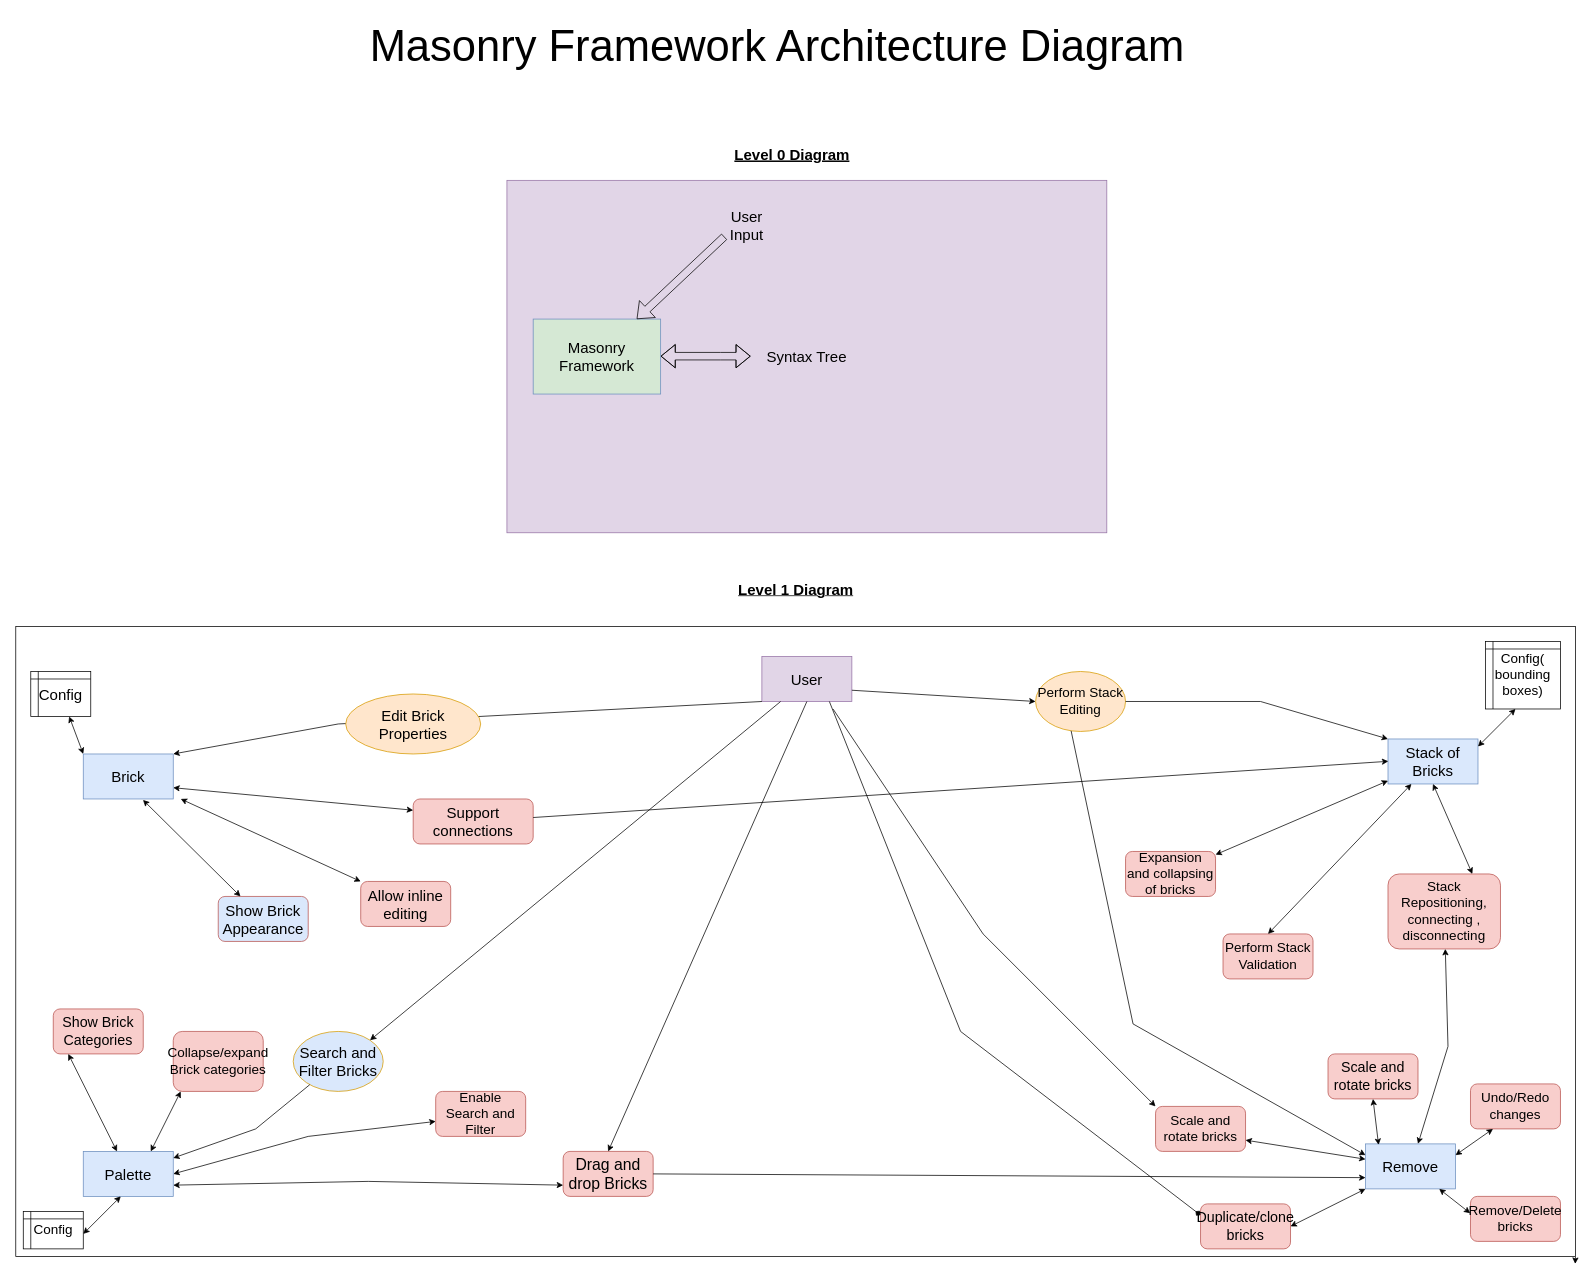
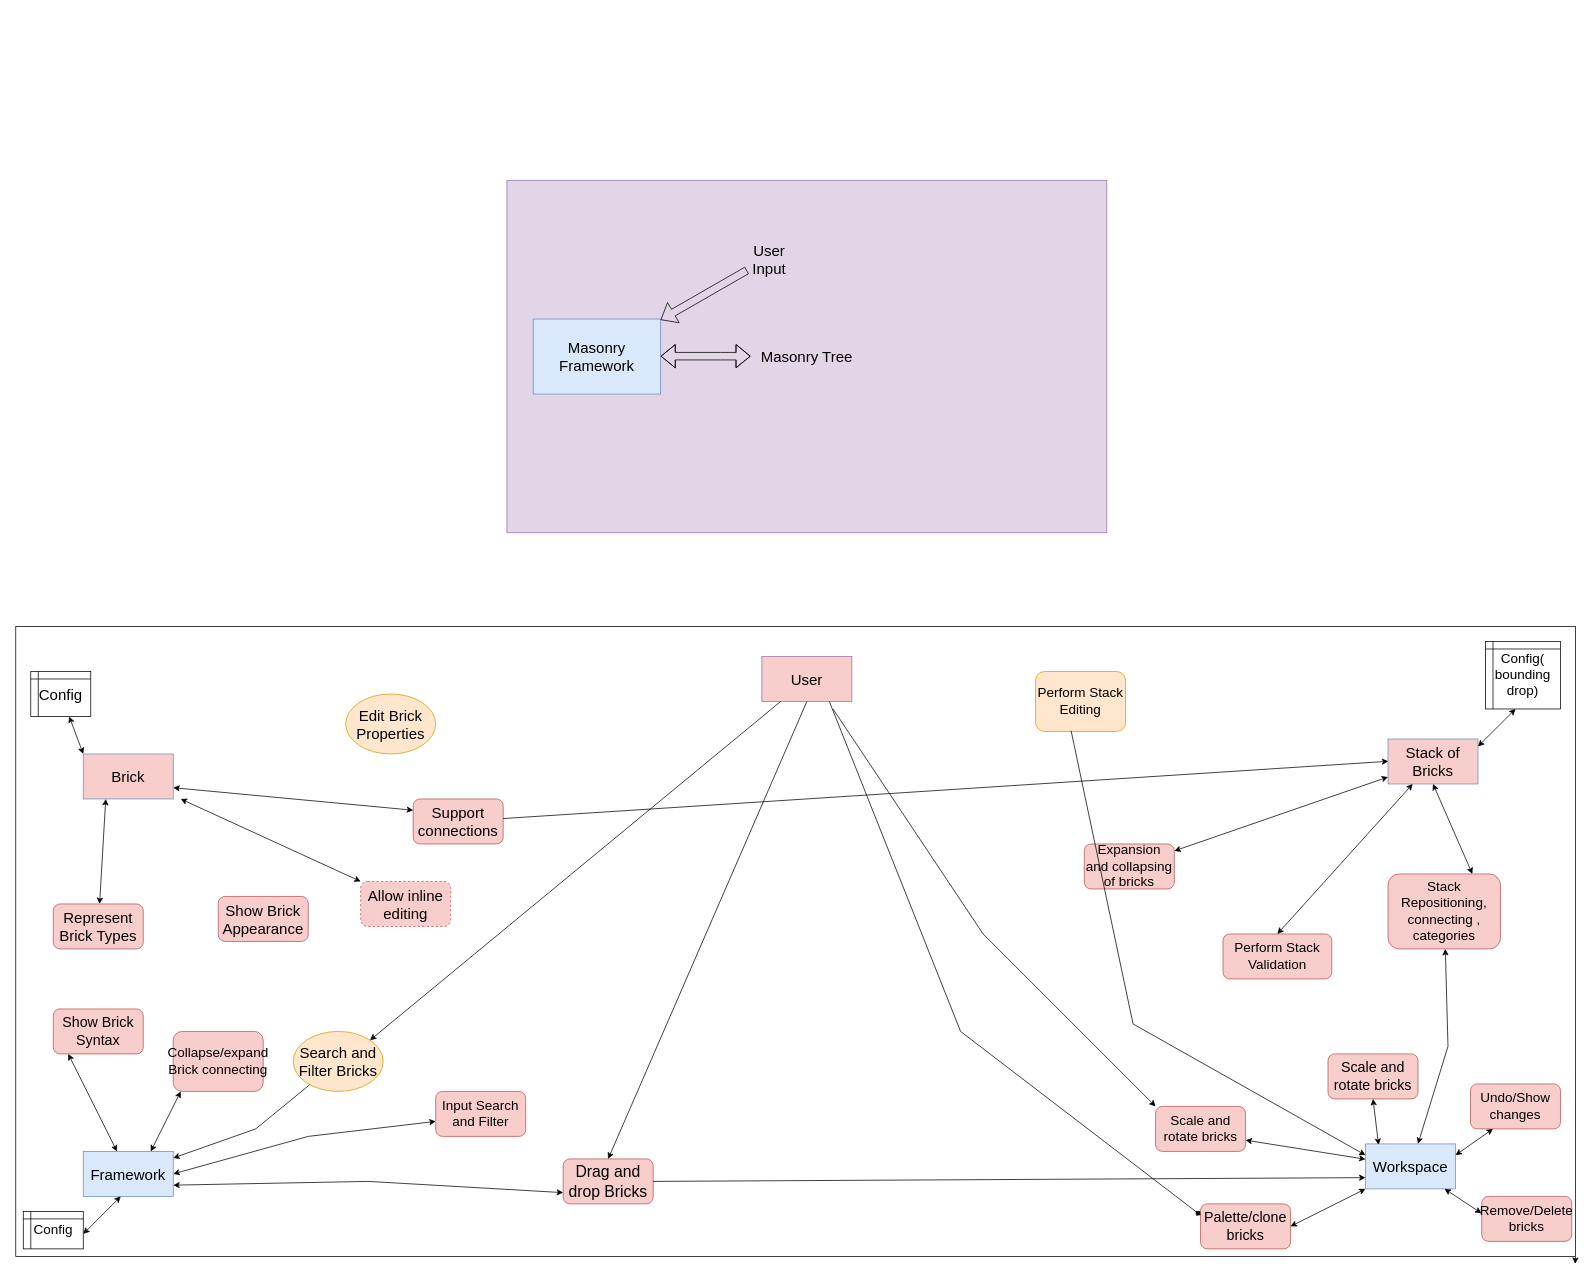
node "Masonry Framework Architecture Diagram": removed
node "Level 0 Diagram": removed
node "User Input": moved (747, 225) -> (769, 259)
node "Masonry Framework": fillcolor #d5e8d4 -> #dae8fc
node "Syntax Tree": label "Syntax Tree" -> "Masonry Tree"
node "Level 1 Diagram": removed
node "Config( bounding boxes)": label "Config( bounding boxes)" -> "Config( bounding drop)"
node "User": fillcolor #e1d5e7 -> #f8cecc
edge "User" -> "Perform Stack Editing": removed
node "Perform Stack Editing": shape ellipse -> rounded rectangle
edge "Perform Stack Editing" -> "Stack of Bricks": removed
edge "User" -> "Brick": removed, label "Text"
node "Edit Brick Properties": size 135x60 -> 90x60
node "Stack of Bricks": fillcolor #dae8fc -> #f8cecc
node "Brick": fillcolor #dae8fc -> #f8cecc
node "Support connections": size 120x45 -> 90x45
edge "Brick" -- "Represent Brick Types": added
node "Expansion and collapsing of bricks": moved (1170, 874) -> (1129, 867)
edge "Brick" -- "Show Brick Appearance": removed
node "Allow inline editing": style solid -> dashed
node "Stack Repositioning, connecting , disconnecting": label "Stack Repositioning, connecting , disconnecting" -> "Stack Repositioning, connecting , categories"
node "Show Brick Appearance": fillcolor #dae8fc -> #f8cecc
node "Represent Brick Types": added
node "Perform Stack Validation": size 90x45 -> 109x45
node "Show Brick Categories": label "Show Brick Categories" -> "Show Brick Syntax"
node "Collapse/expand Brick categories": label "Collapse/expand Brick categories" -> "Collapse/expand Brick connecting"
node "Search and Filter Bricks": fillcolor #dae8fc -> #ffe6cc
node "Undo/Redo changes": label "Undo/Redo changes" -> "Undo/Show changes"
node "Enable Search and Filter": label "Enable Search and Filter" -> "Input Search and Filter"
node "Remove": label "Remove" -> "Workspace"
node "Palette": label "Palette" -> "Framework"
node "Drag and drop Bricks": moved (608, 1174) -> (608, 1182)
node "Remove/Delete bricks": moved (1515, 1219) -> (1527, 1219)
node "Duplicate/clone bricks": label "Duplicate/clone bricks" -> "Palette/clone bricks"
